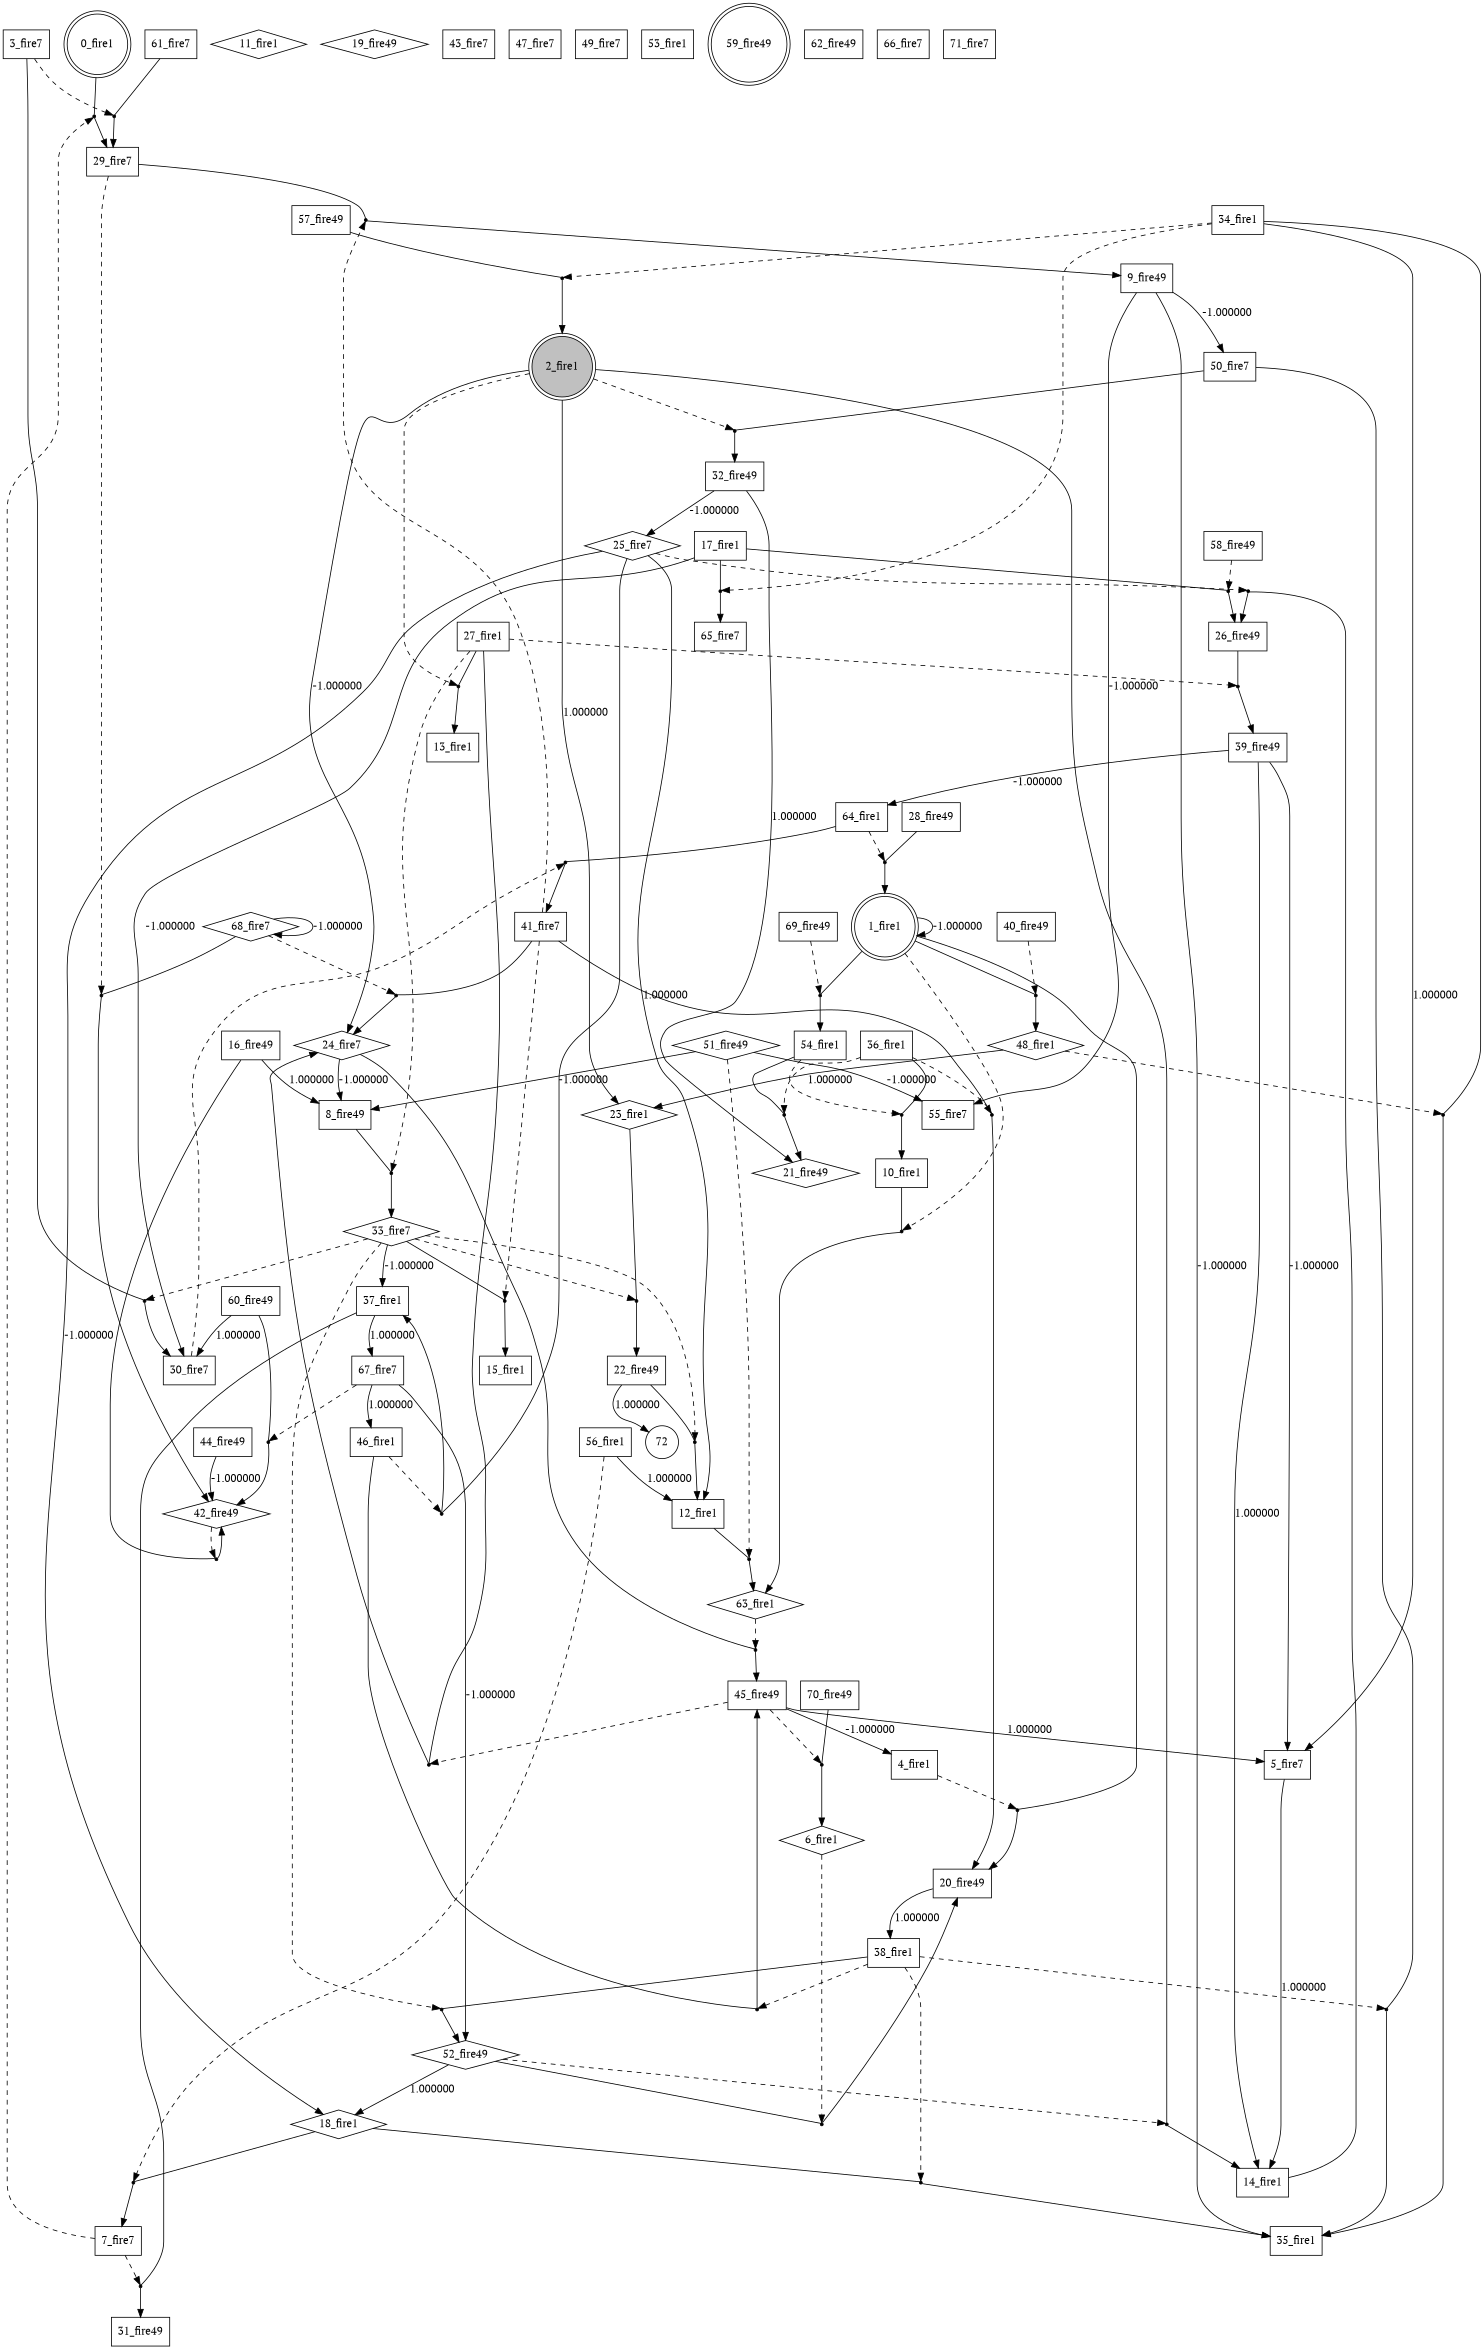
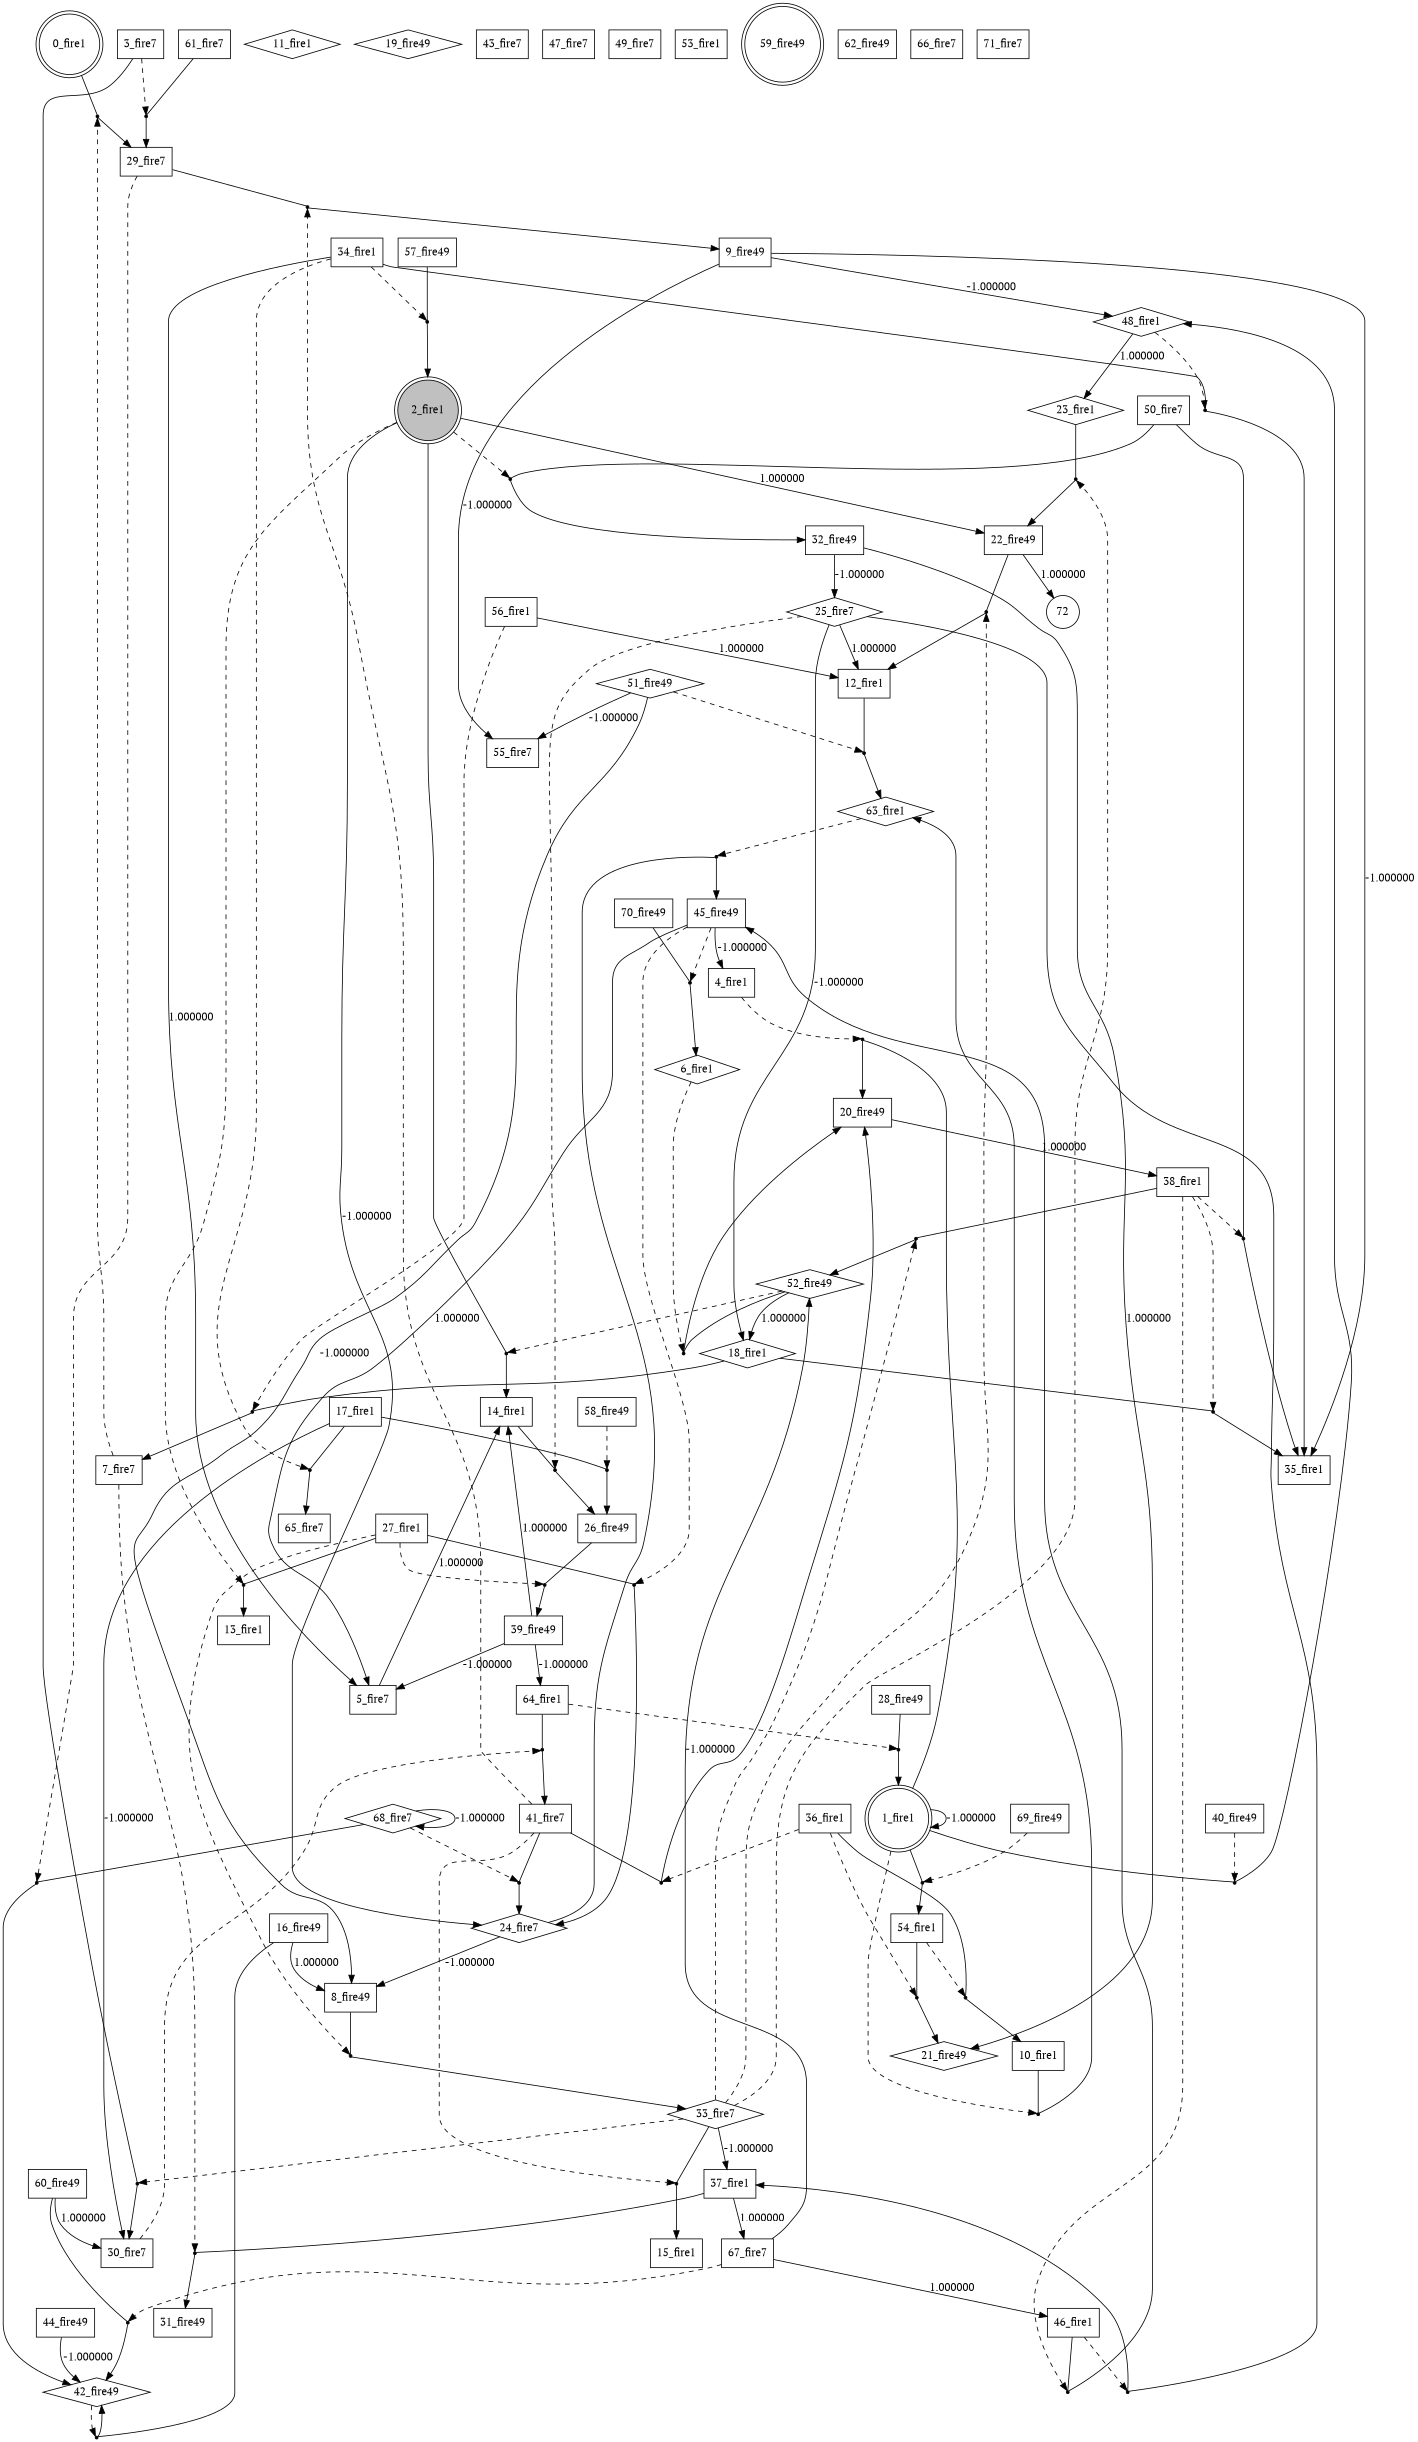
edge "9_fire49" -> "50_fire7": now "9_fire49" -> "48_fire1"
edge "2_fire1" -> "23_fire1": now "2_fire1" -> "22_fire49"
